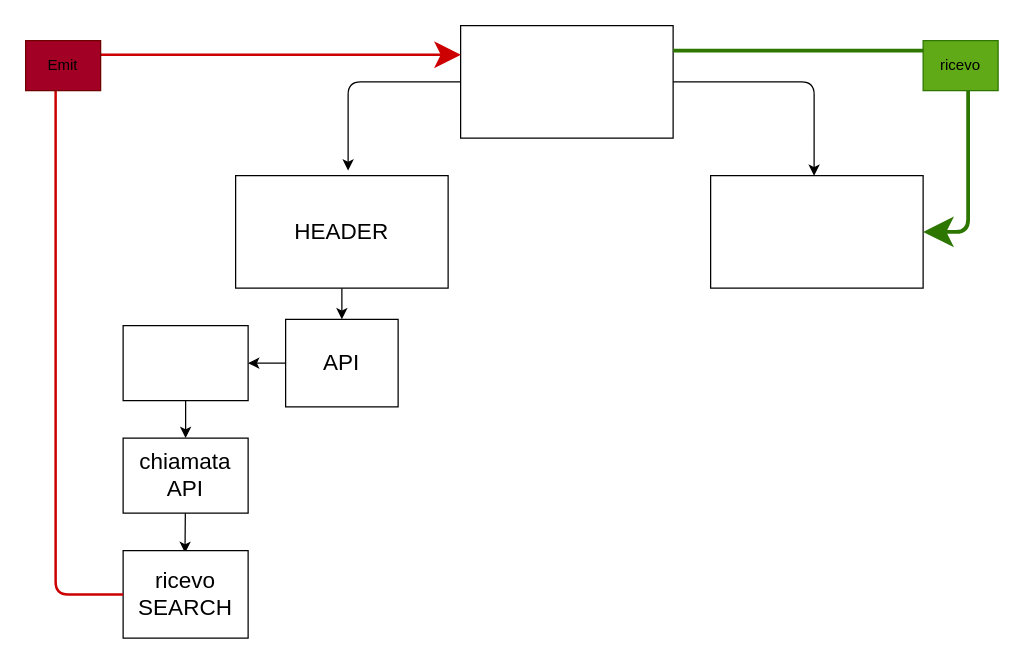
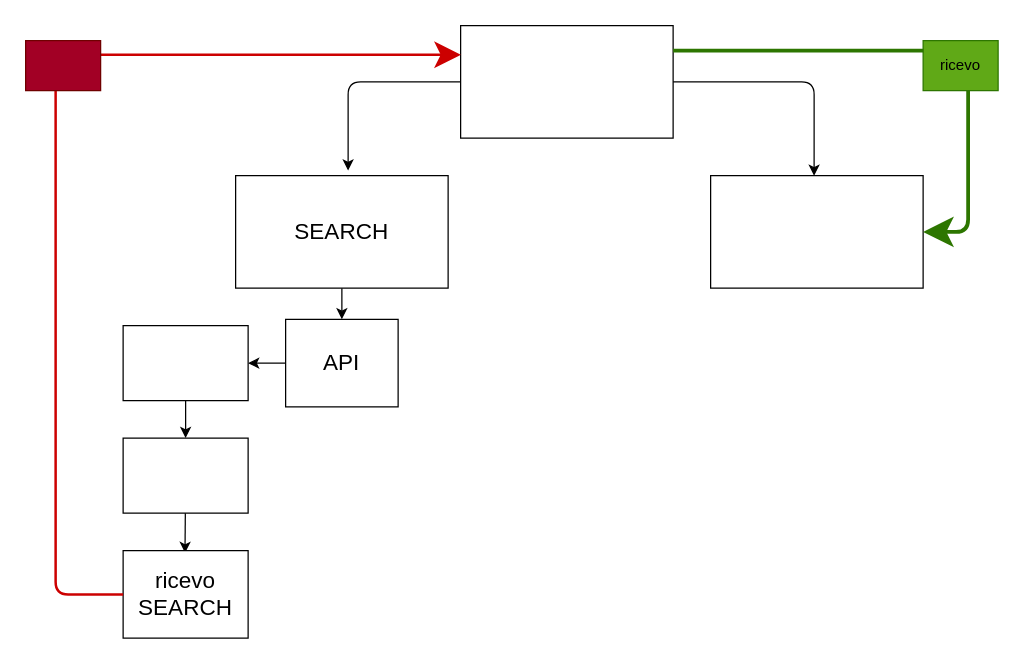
node "Emit": removed
node "HEADER": label "HEADER" -> "SEARCH"
node "chiamata API": removed
